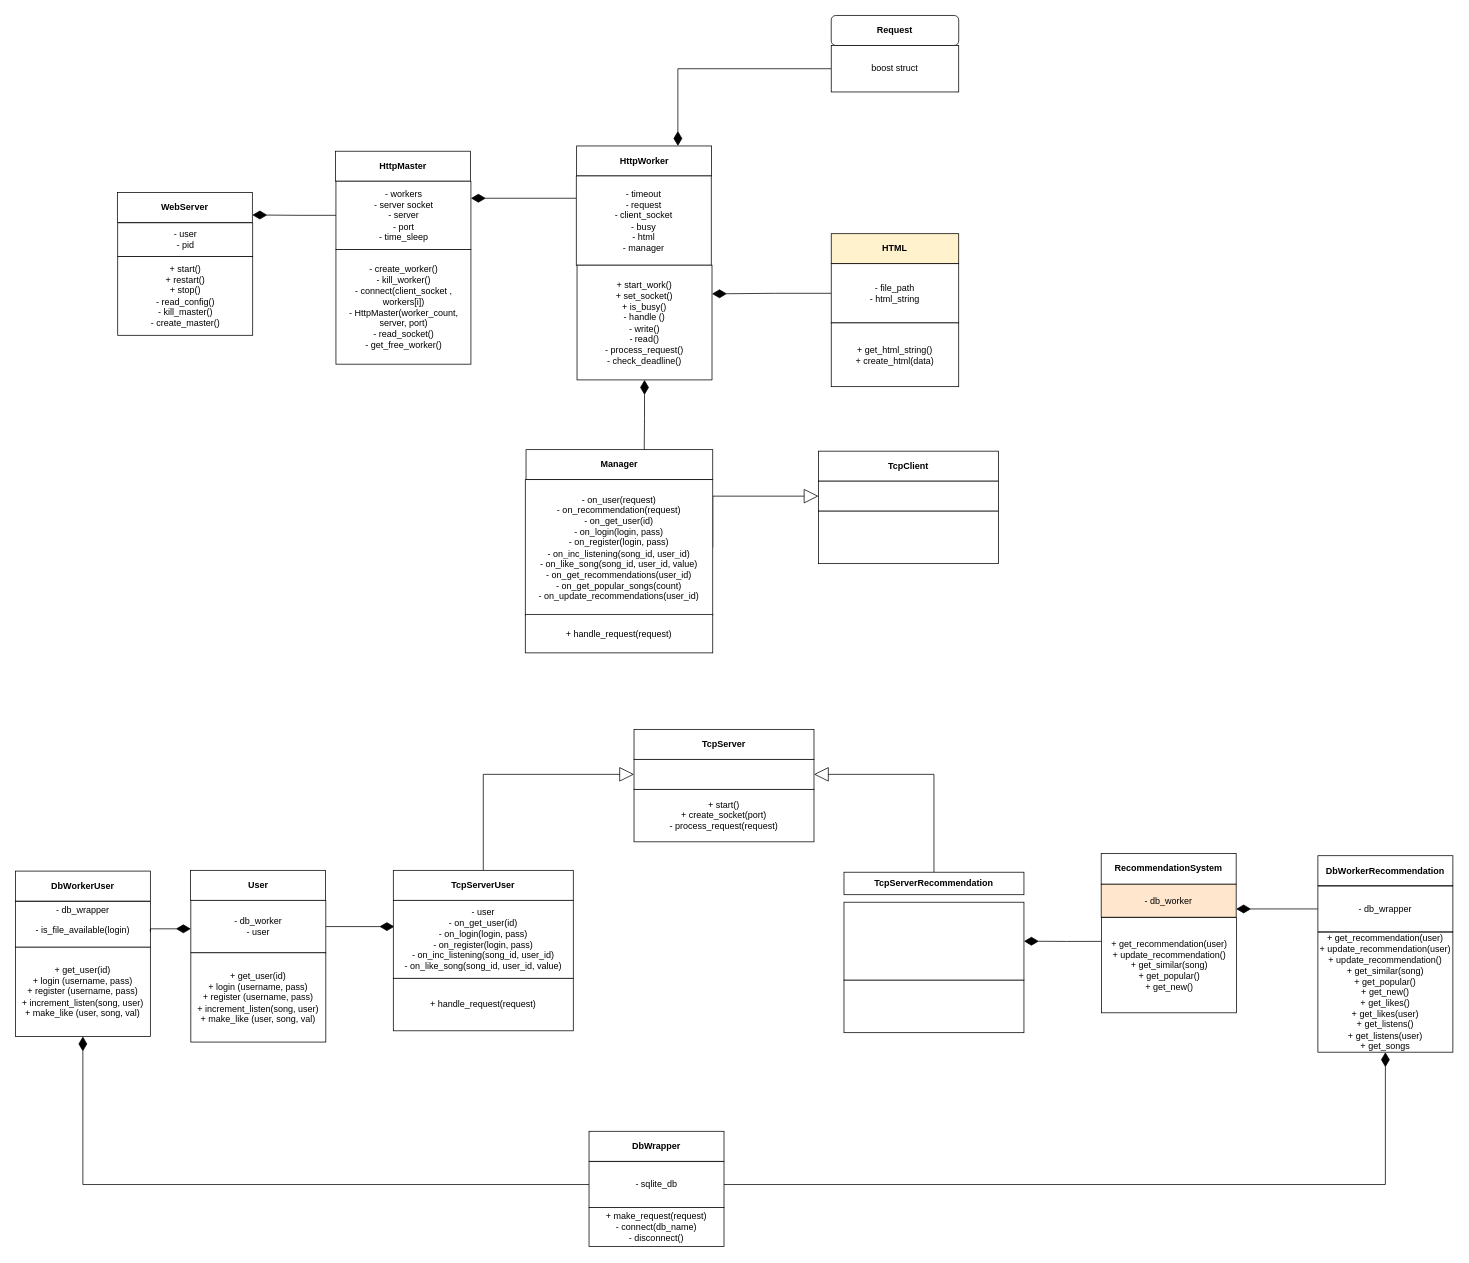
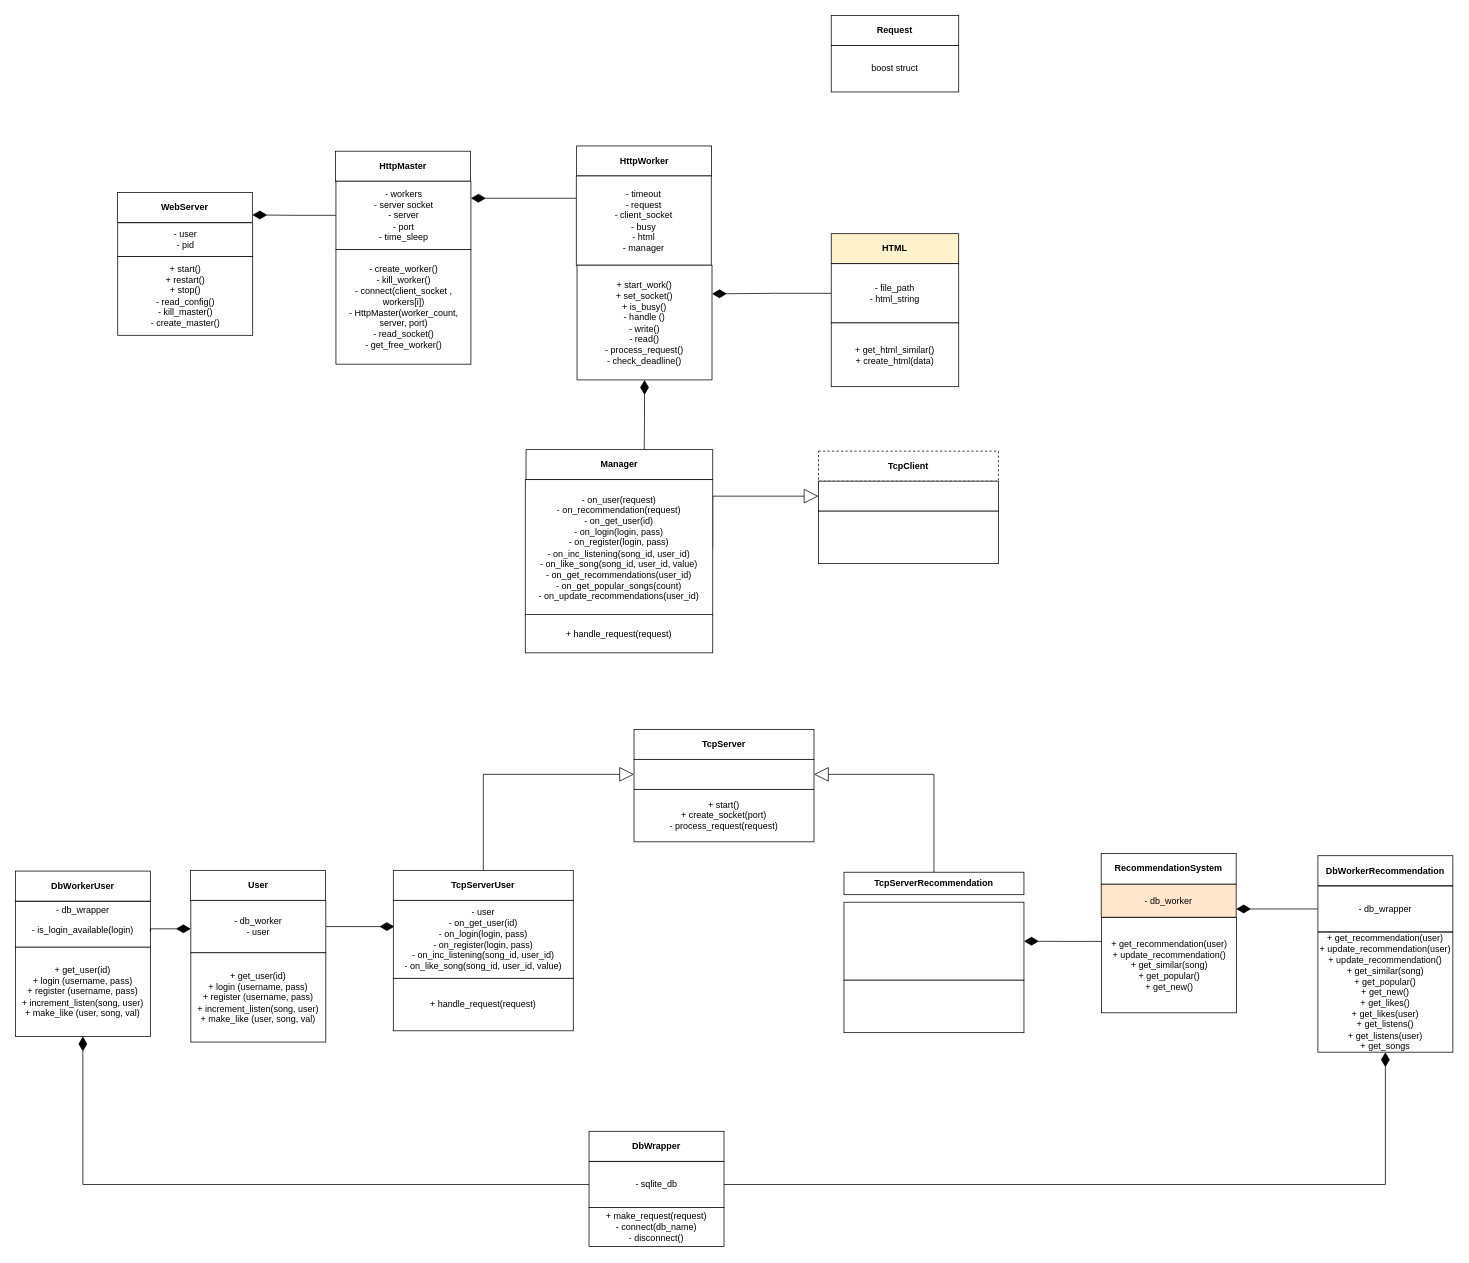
node "Request": shape rounded rectangle -> rectangle
edge "boost struct" -> "HttpWorker": removed
node "+ get_html_string() + create_html(data)": label "+ get_html_string() + create_html(data)" -> "+ get_html_similar() + create_html(data)"
node "TcpClient": style solid -> dashed
node "- db_wrapper - is_file_available(login)": label "- db_wrapper - is_file_available(login)" -> "- db_wrapper - is_login_available(login)"
